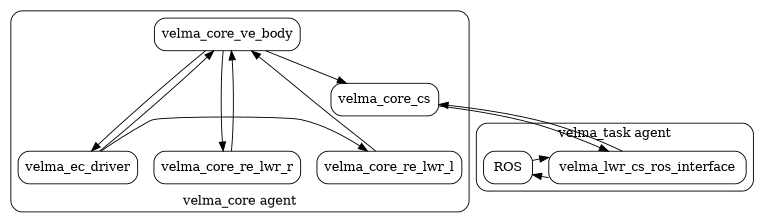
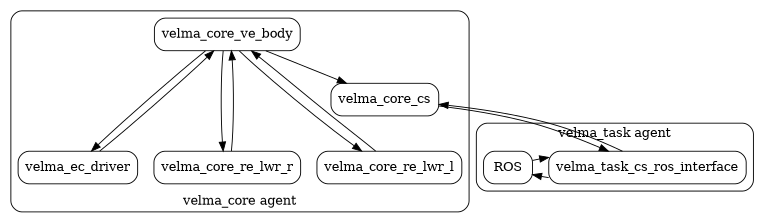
edge "velma_ec_driver" -> "velma_core_re_lwr_l": now "velma_core_ve_body" -> "velma_core_re_lwr_l"
node "velma_lwr_cs_ros_interface": label "velma_lwr_cs_ros_interface" -> "velma_task_cs_ros_interface"
